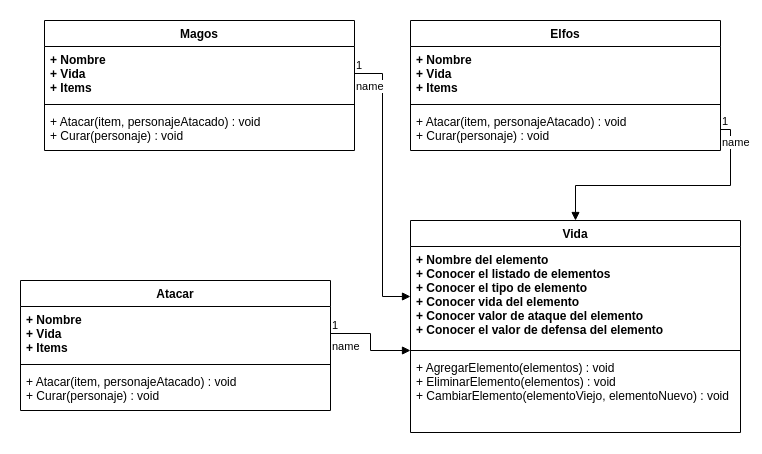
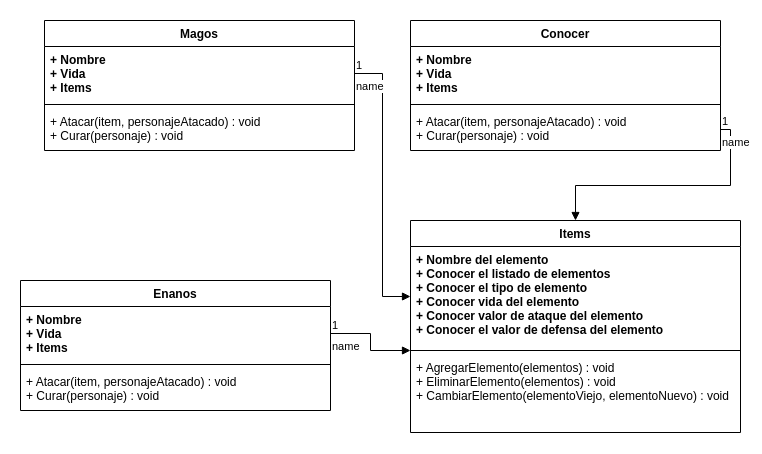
node "Elfos": label "Elfos" -> "Conocer"
node "Vida": label "Vida" -> "Items"
node "Atacar": label "Atacar" -> "Enanos"
